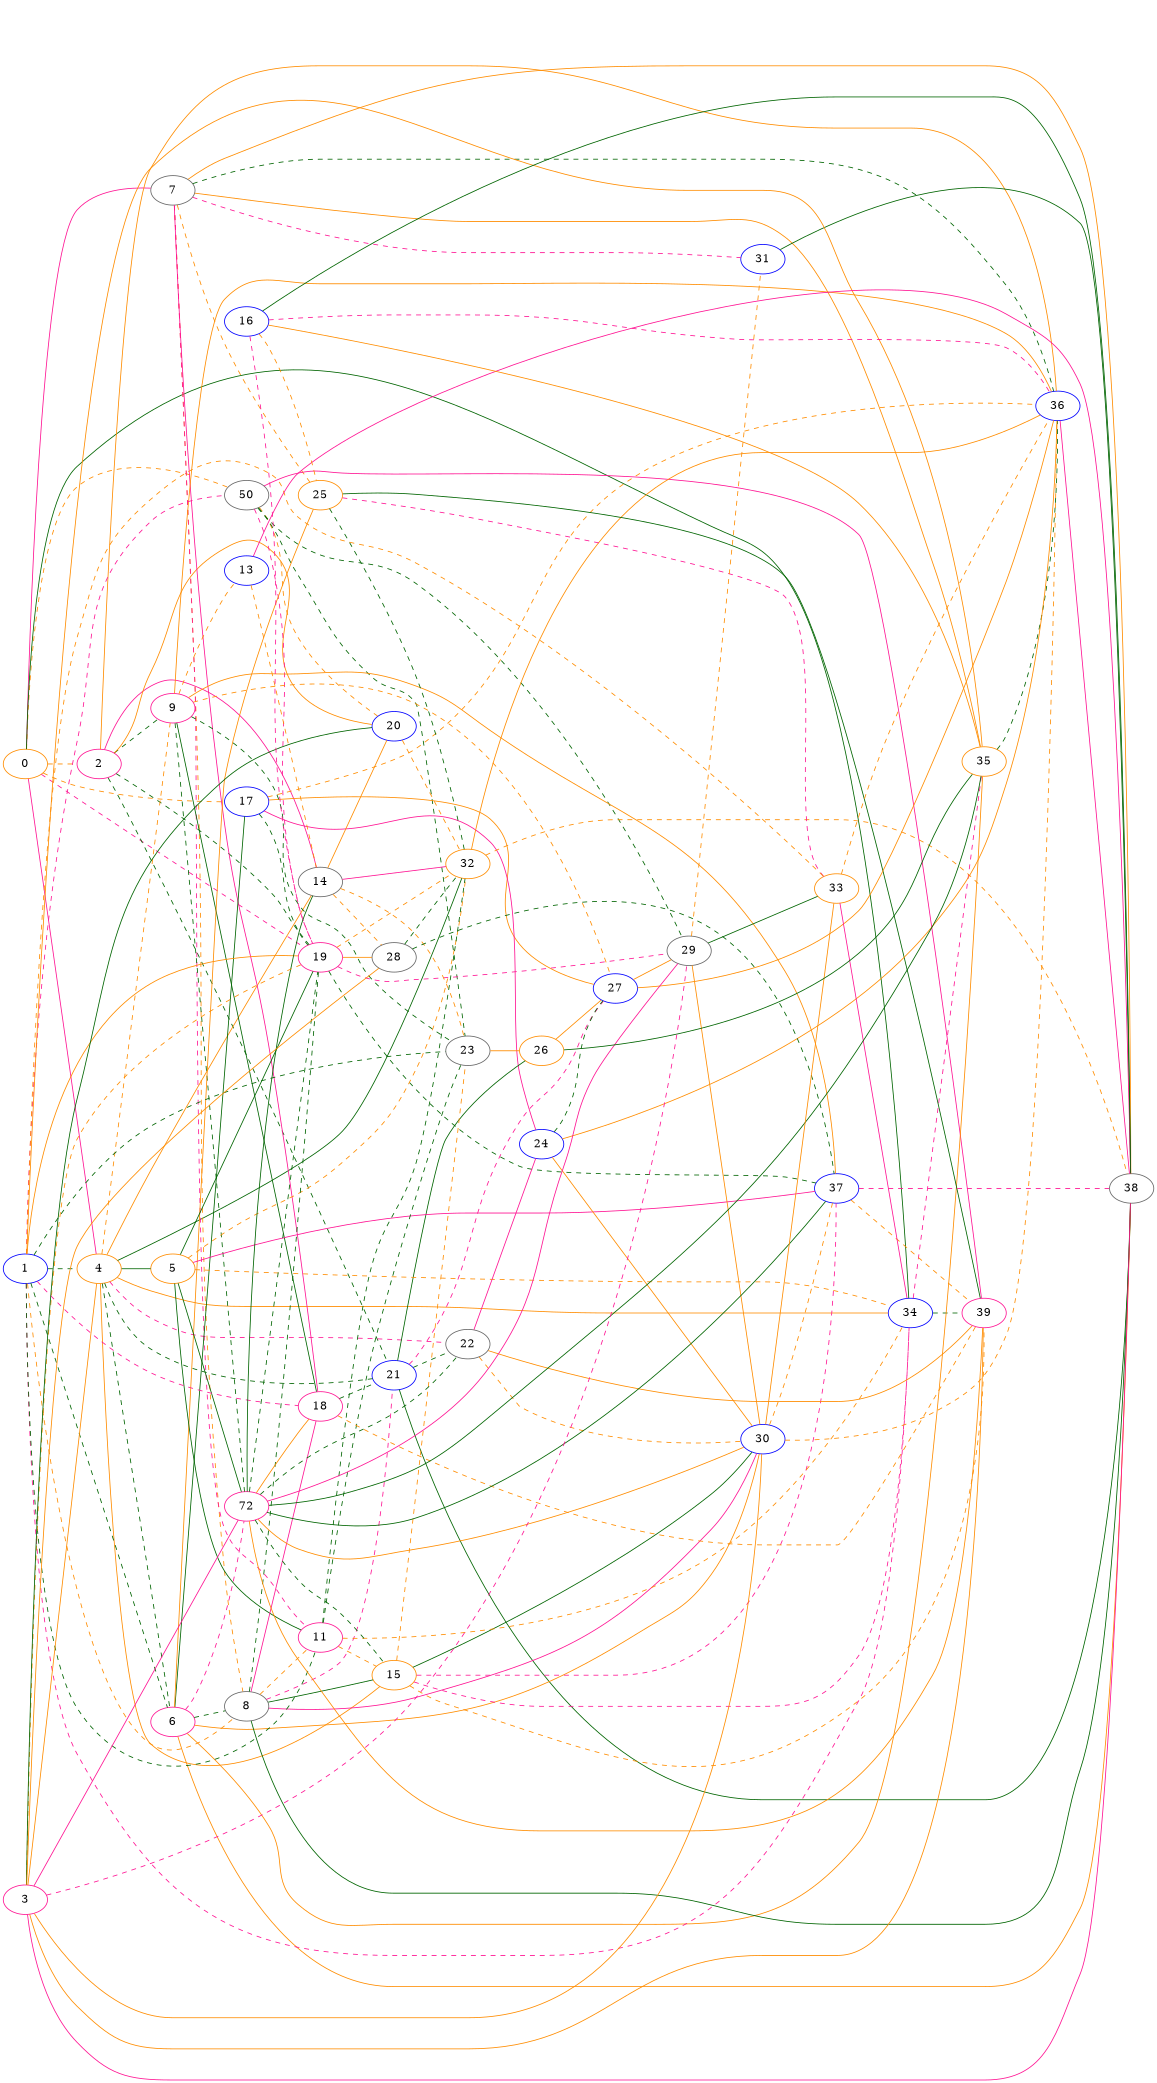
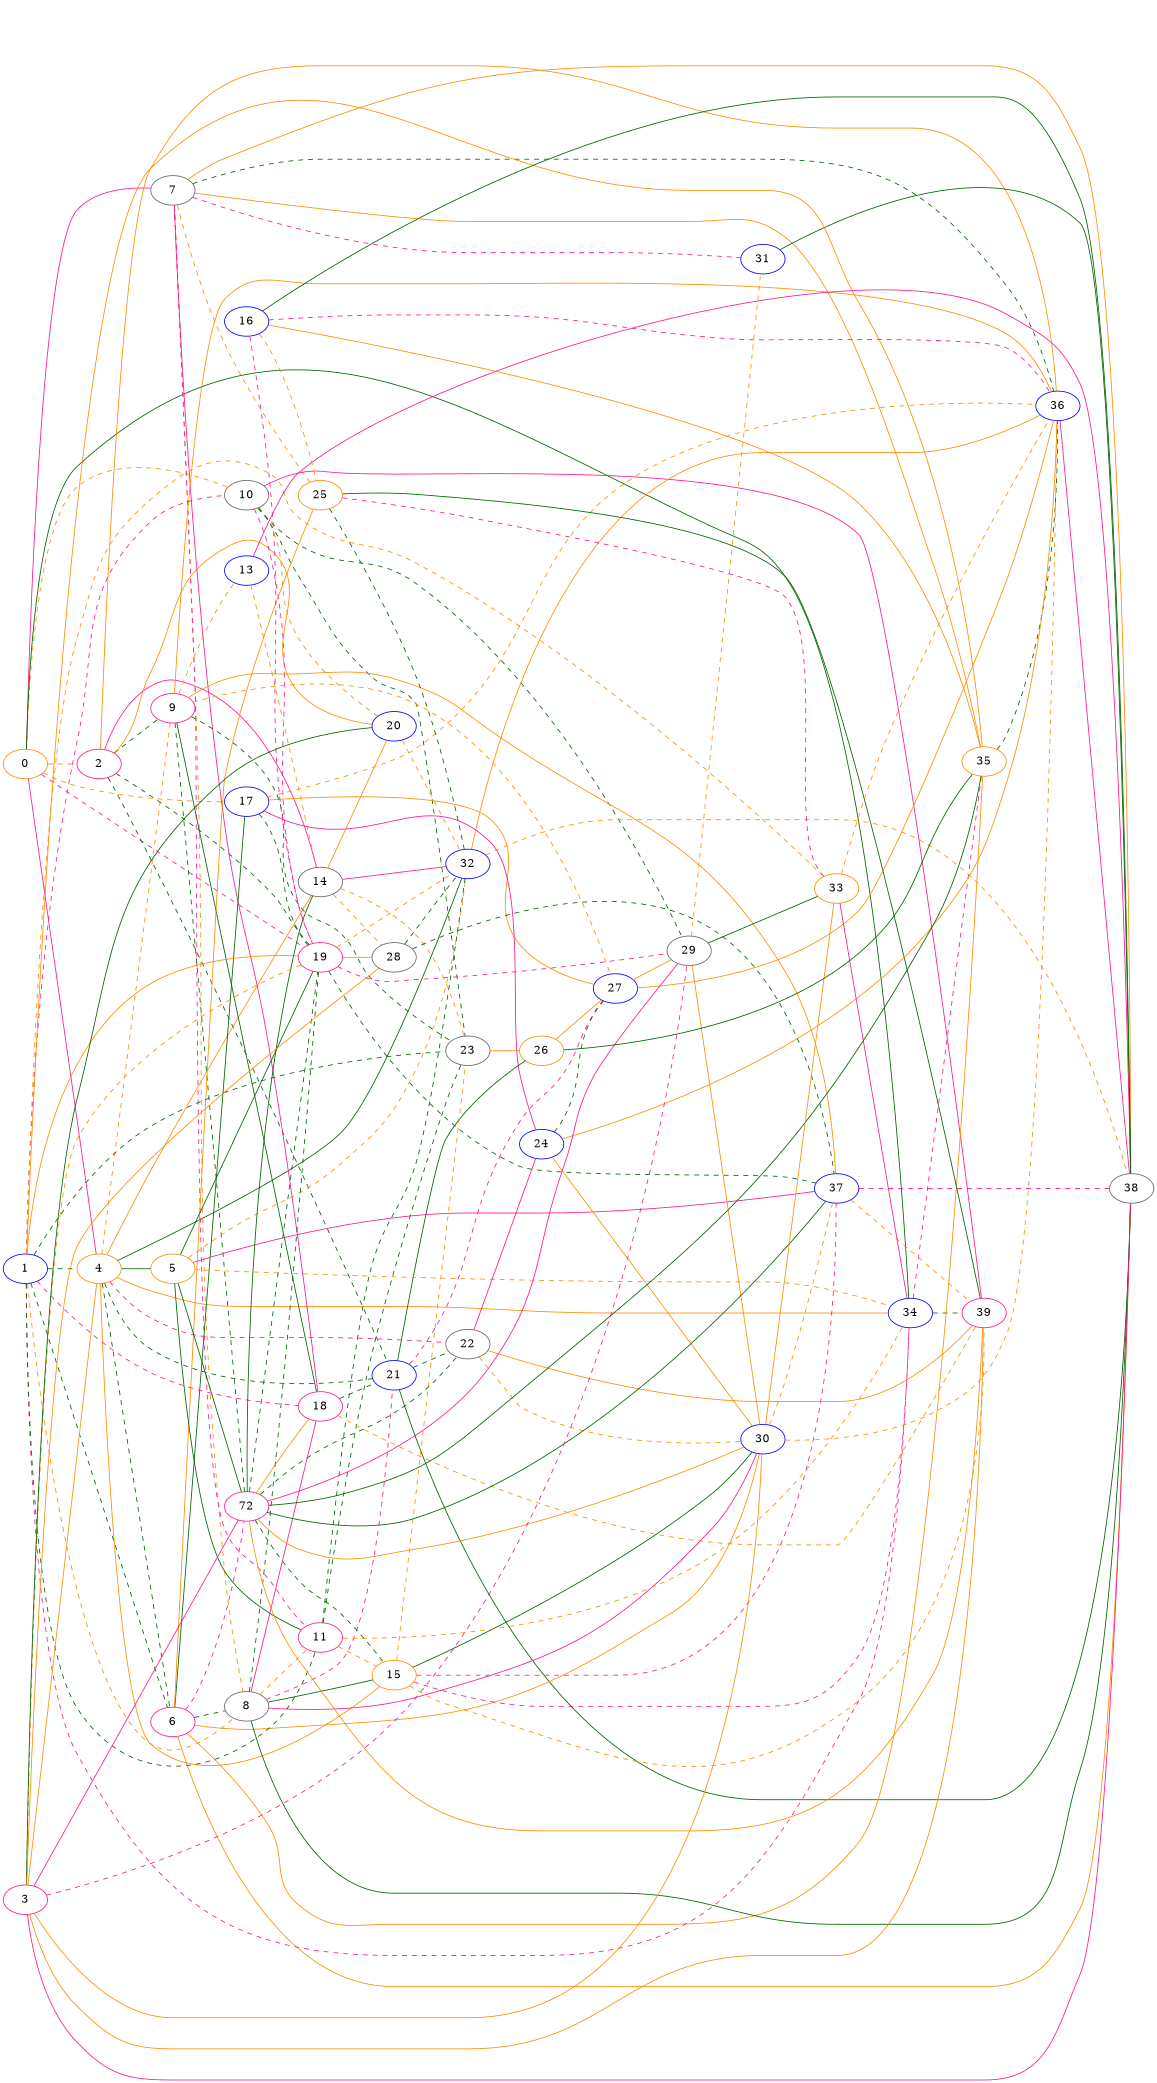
node "50": label "50" -> "10"
node "32": color darkorange -> blue
